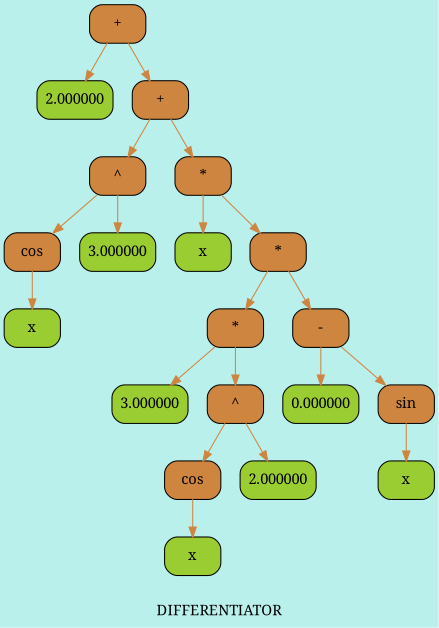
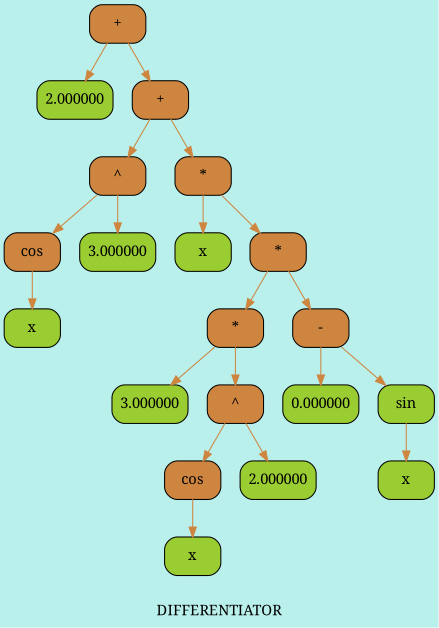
node "sin": fillcolor Peru -> YellowGreen
